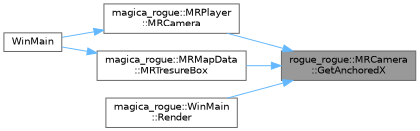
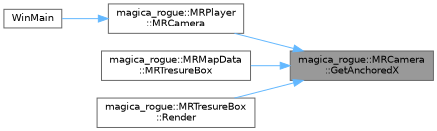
edge "WinMain" -> "magica_rogue::MRMapData ::MRTresureBox": removed
node "rogue_rogue::MRCamera ::GetAnchoredX": label "rogue_rogue::MRCamera ::GetAnchoredX" -> "magica_rogue::MRCamera ::GetAnchoredX"
node "magica_rogue::WinMain ::Render": label "magica_rogue::WinMain ::Render" -> "magica_rogue::MRTresureBox ::Render"
